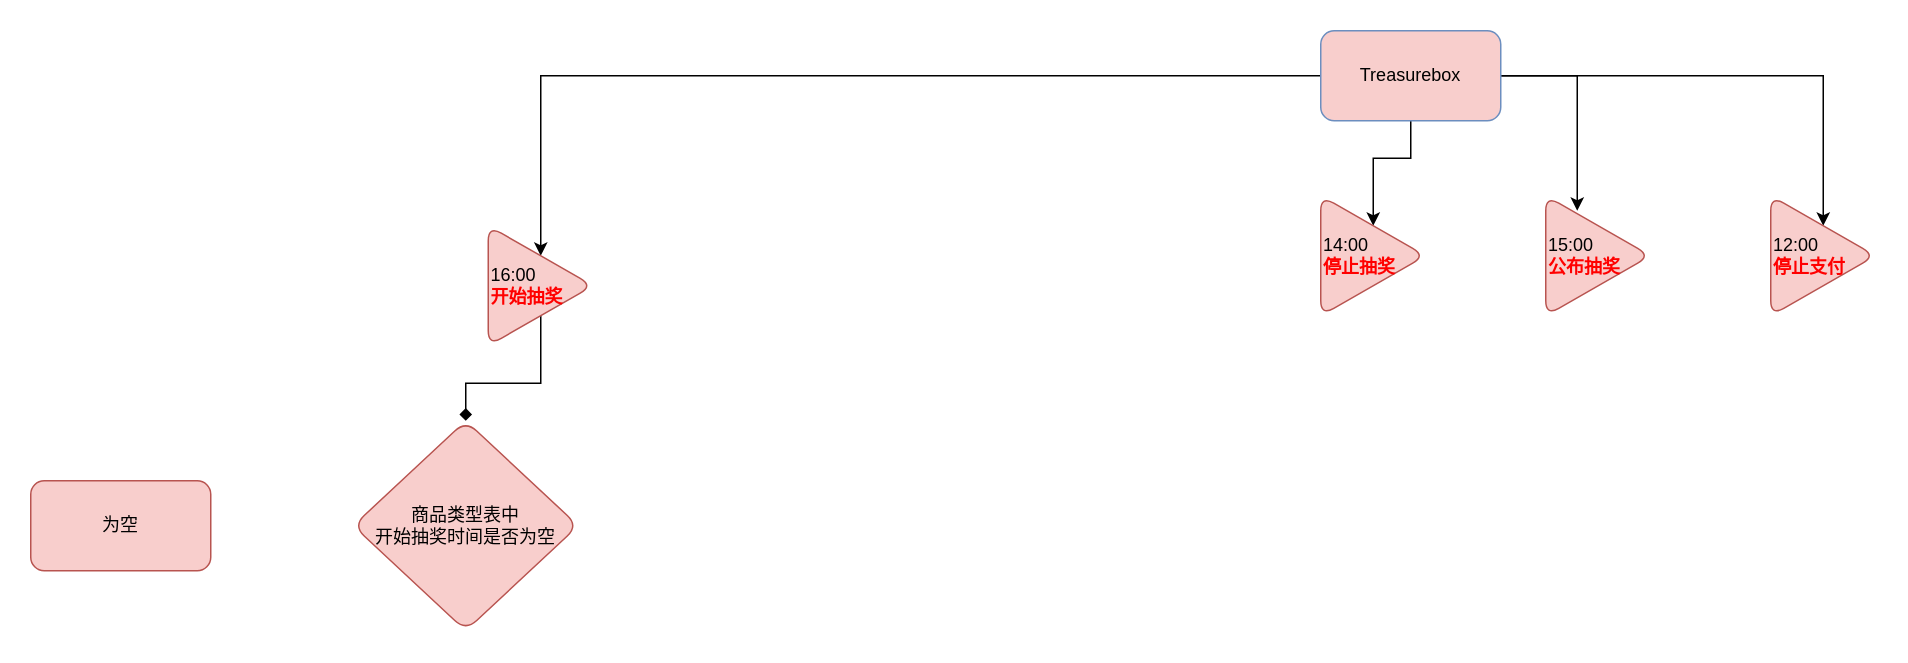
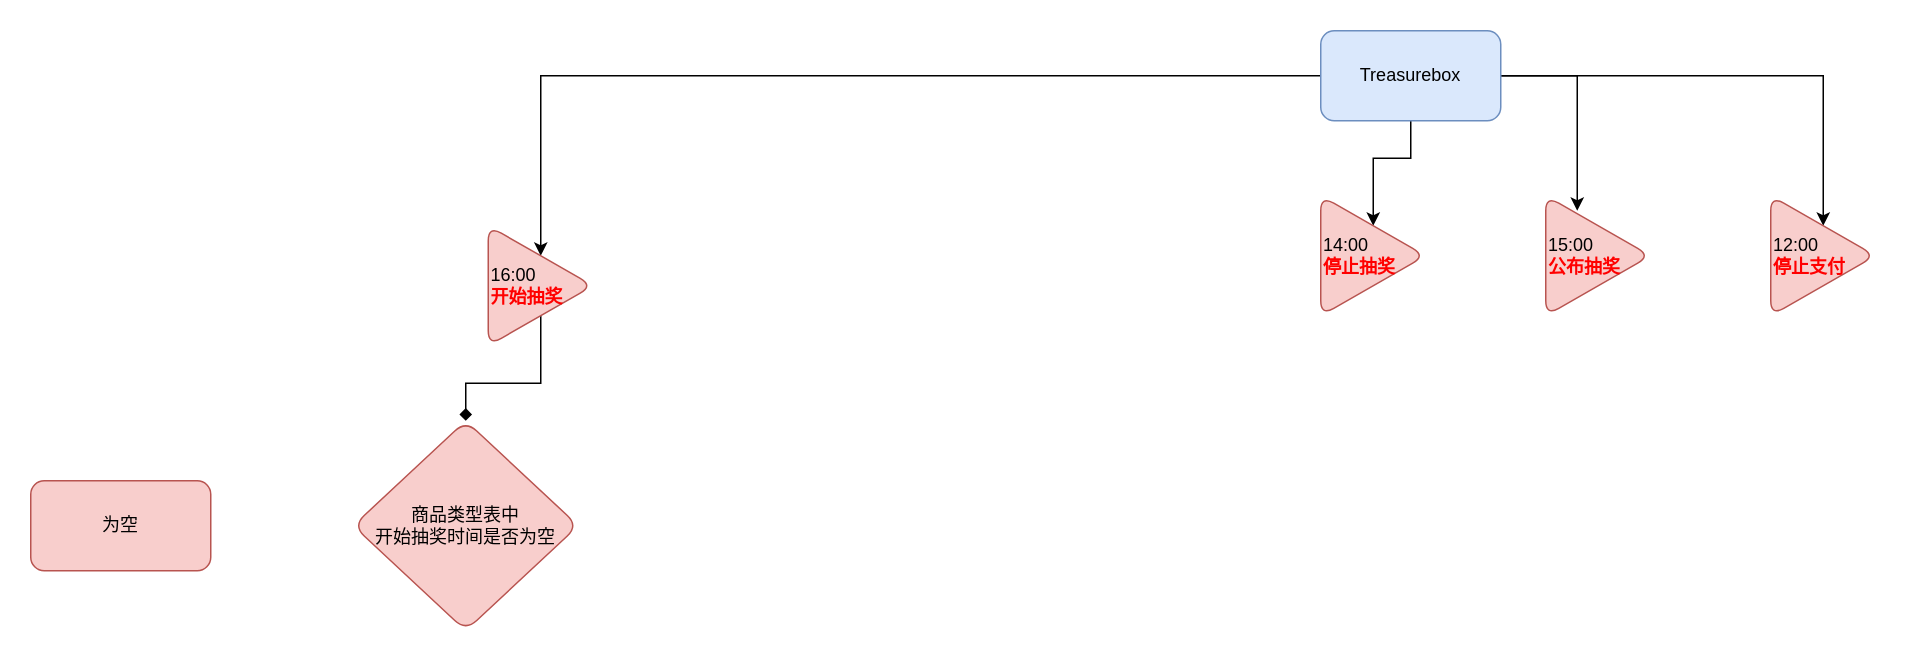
node "Treasurebox": fillcolor #f8cecc -> #dae8fc
